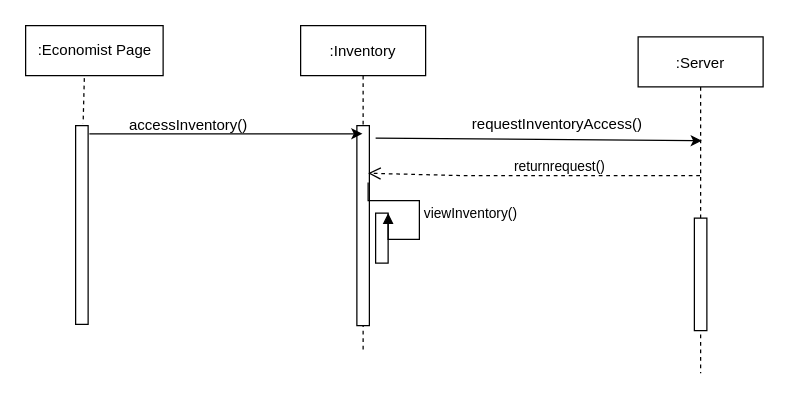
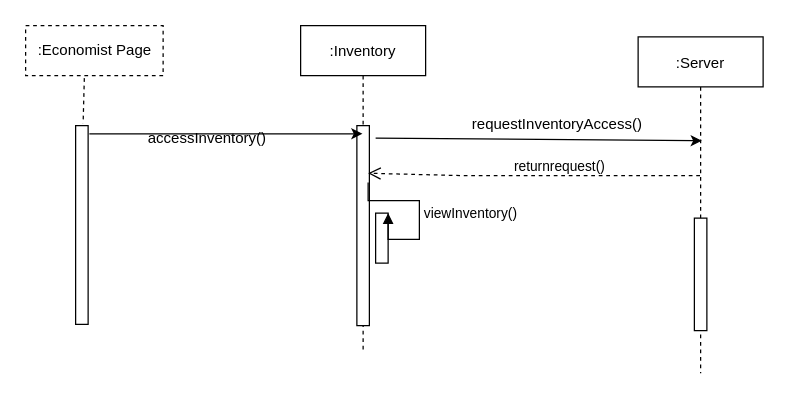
node ":Economist Page": style solid -> dashed
node "accessInventory()": moved (188, 126) -> (207, 138)
